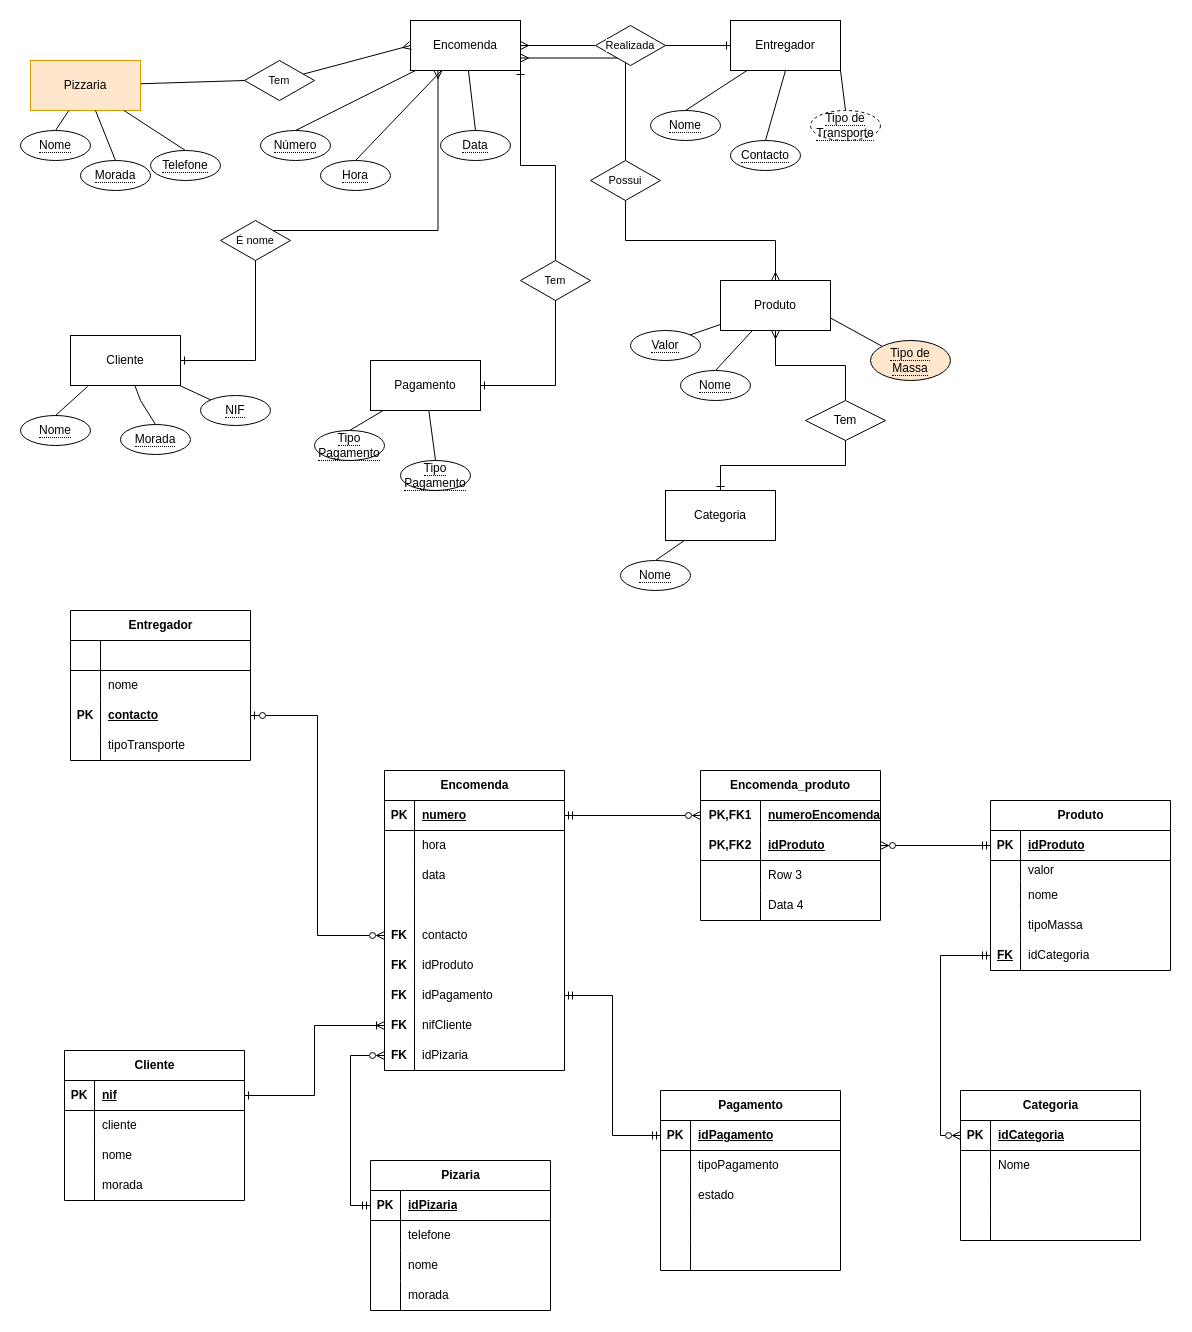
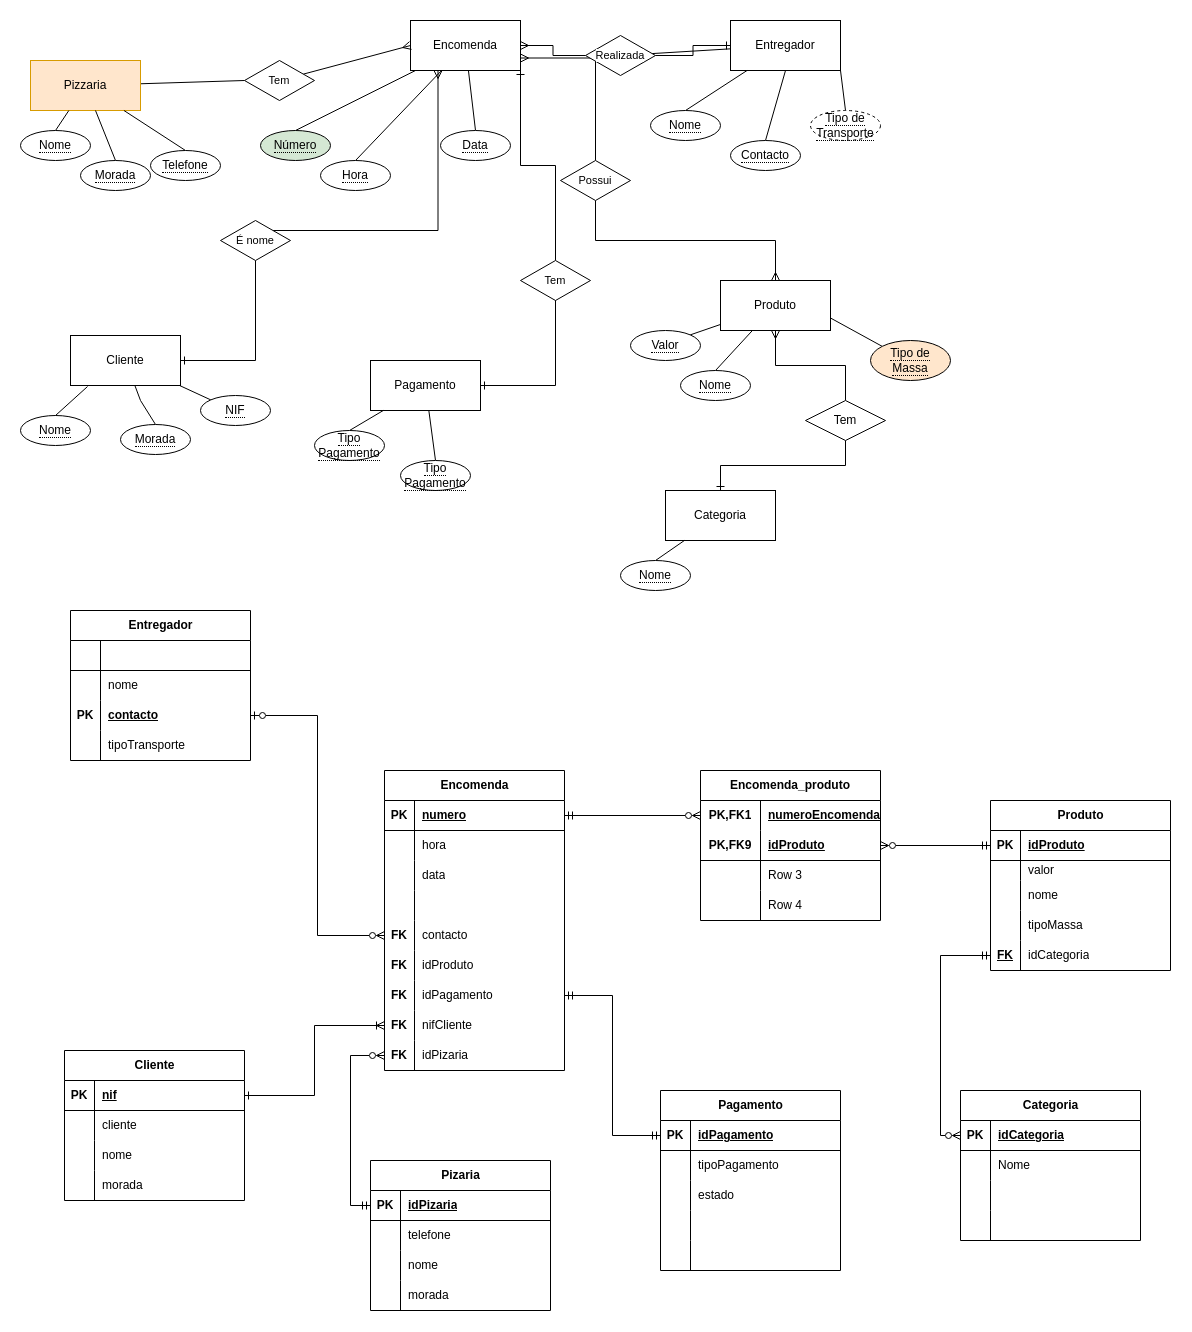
node "Realizada": moved (631, 46) -> (621, 56)
node "Número": fillcolor #ffffff -> #d5e8d4
node "Possui": moved (626, 181) -> (596, 181)
node "PK,FK2": label "PK,FK2" -> "PK,FK9"
node "Data 4": label "Data 4" -> "Row 4"
